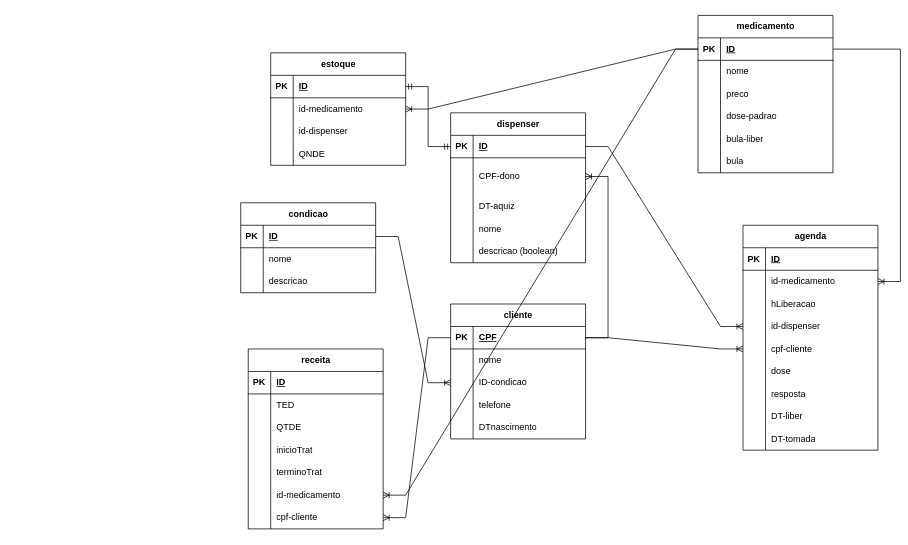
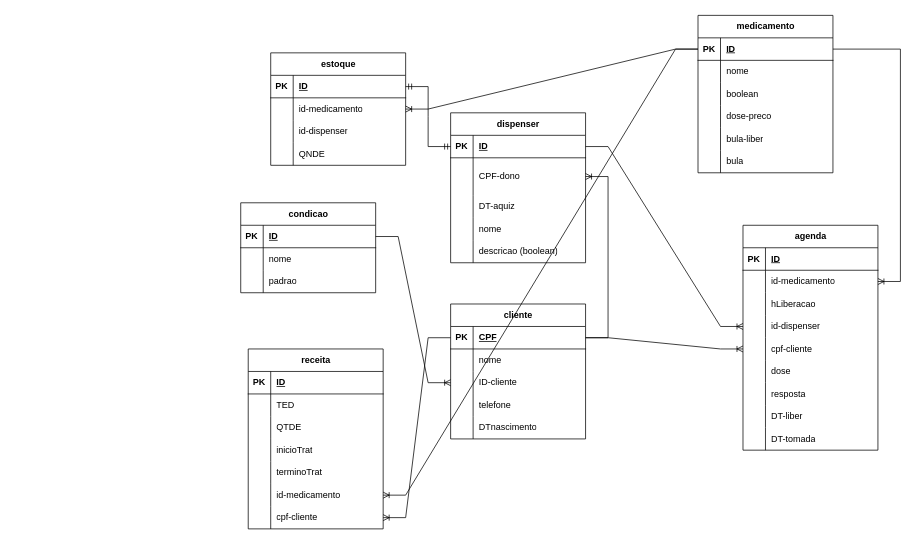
node "preco": label "preco" -> "boolean"
node "dose-padrao": label "dose-padrao" -> "dose-preco"
node "descricao": label "descricao" -> "padrao"
node "ID-condicao": label "ID-condicao" -> "ID-cliente"
